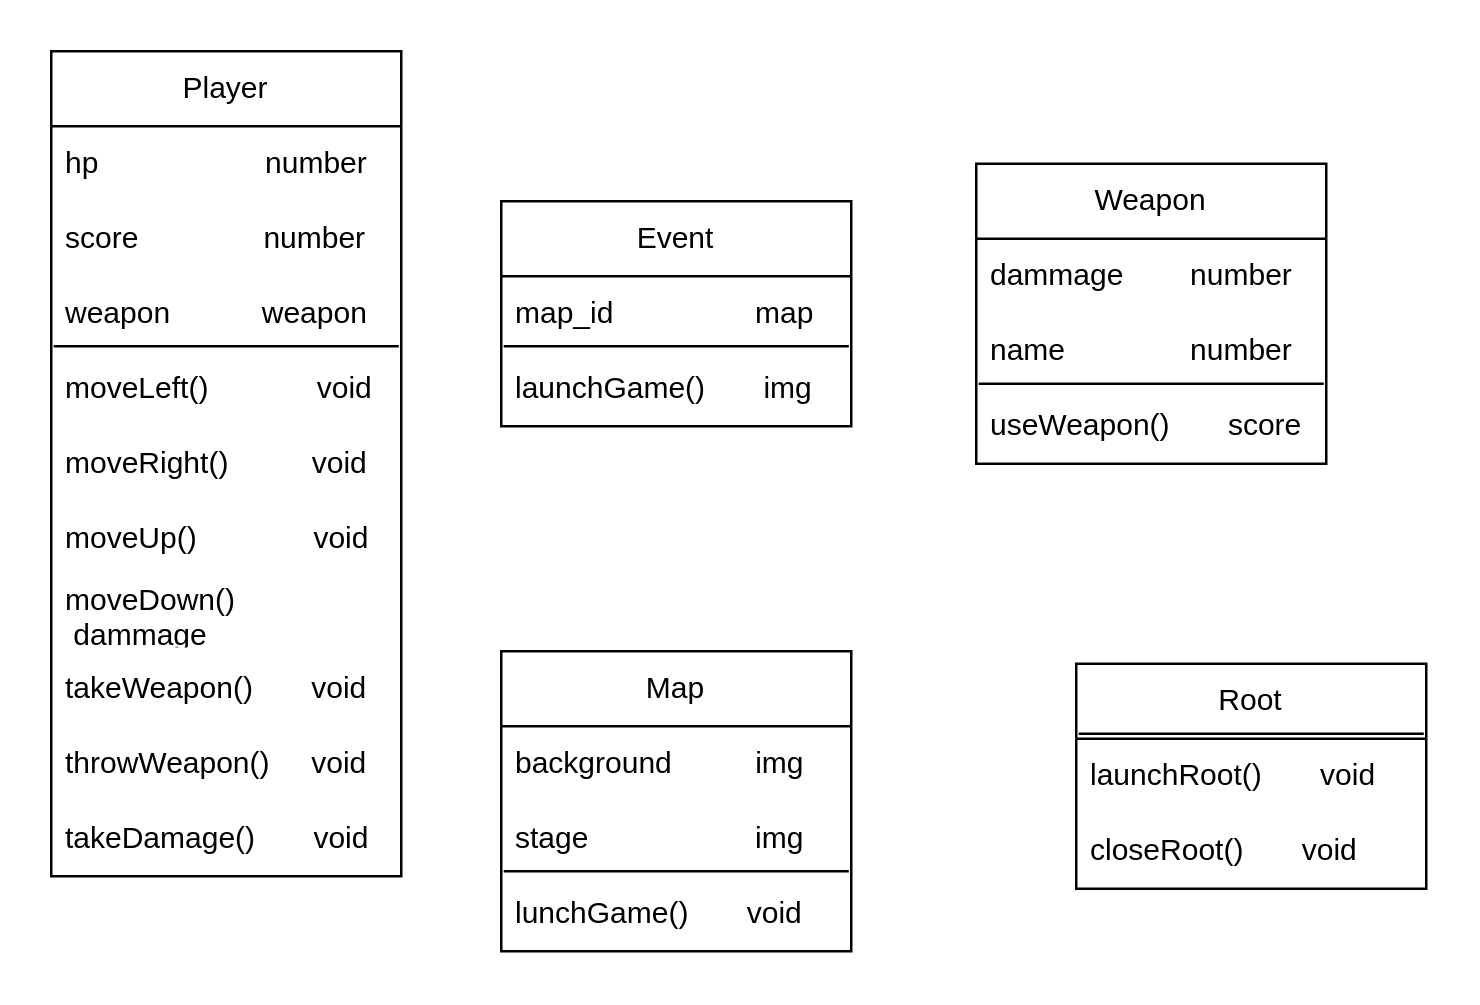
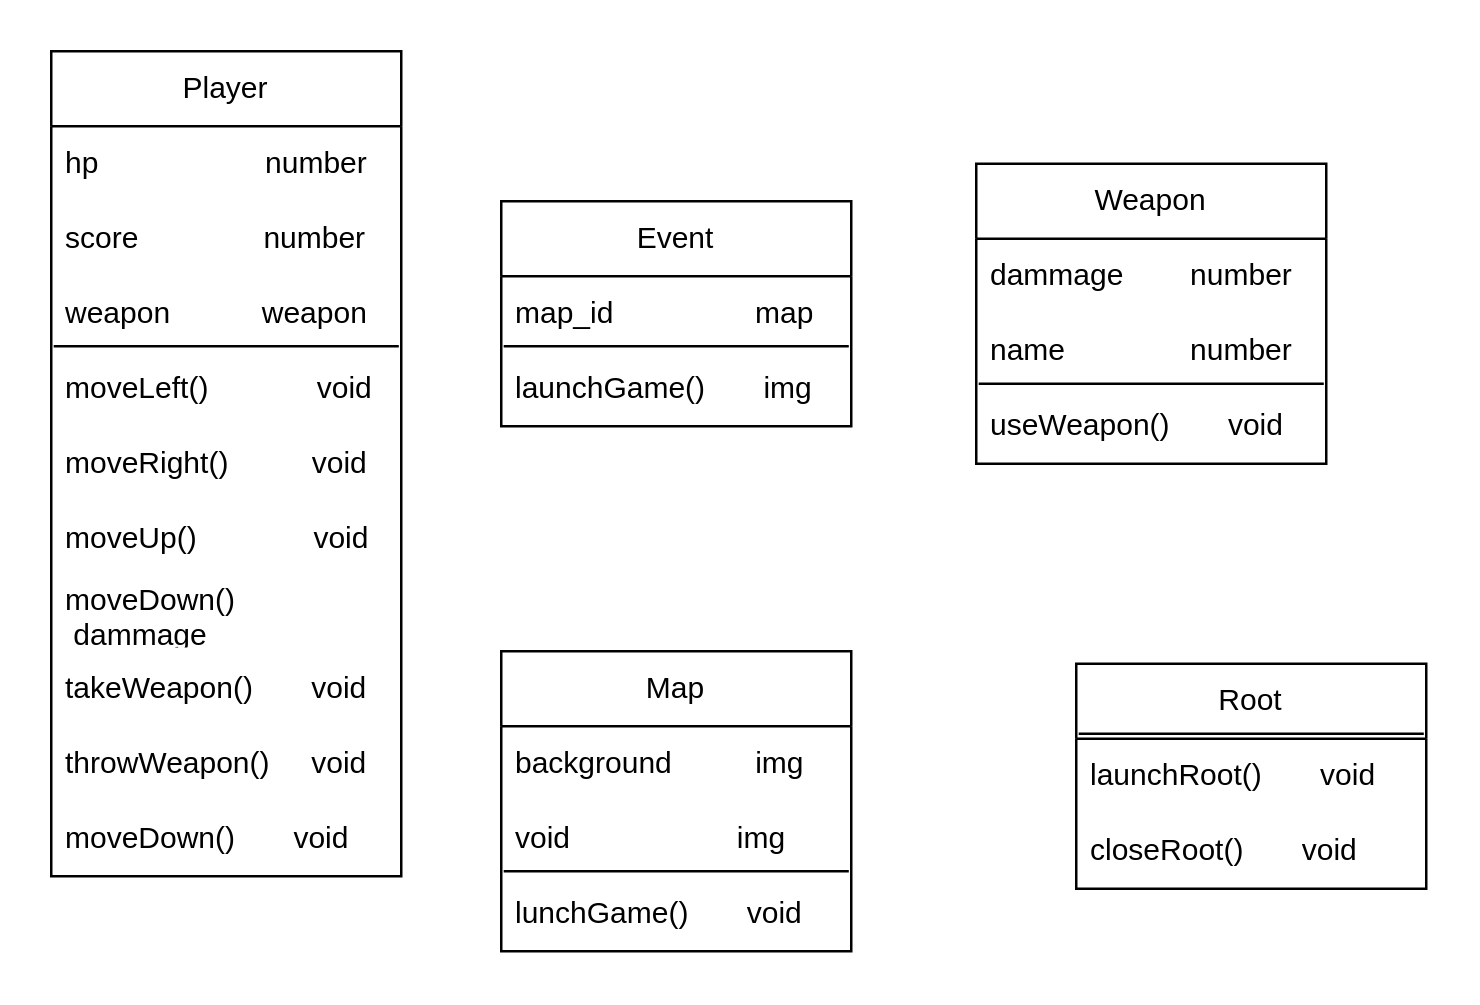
node "useWeapon() score": label "useWeapon() score" -> "useWeapon() void"
node "takeDamage() void": label "takeDamage() void" -> "moveDown() void"
node "stage img": label "stage img" -> "void img"
